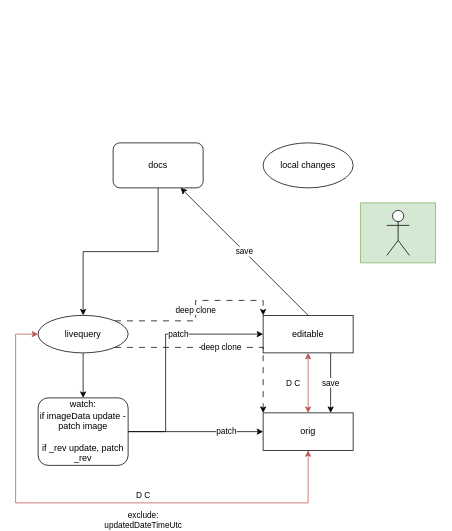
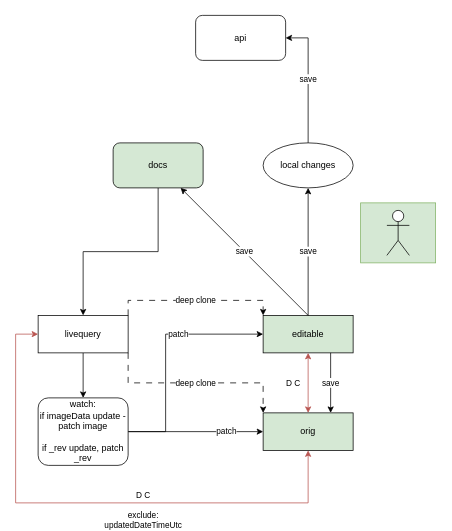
node "api": added
edge "local changes" -> "api": added, label "save"
node "docs": fillcolor #ffffff -> #d5e8d4
edge "editable" -> "local changes": added, label "save"
node "livequery": shape ellipse -> rectangle
node "editable": fillcolor #ffffff -> #d5e8d4
node "orig": fillcolor #ffffff -> #d5e8d4
